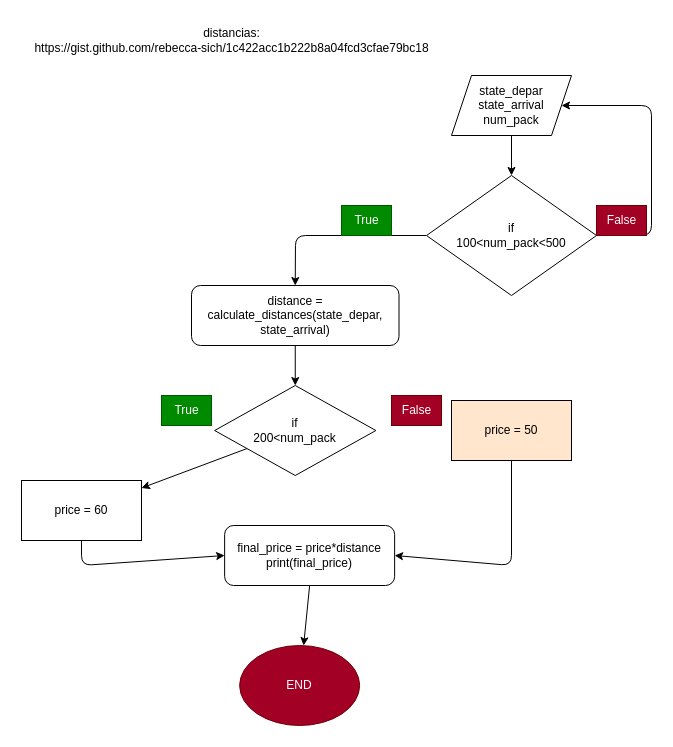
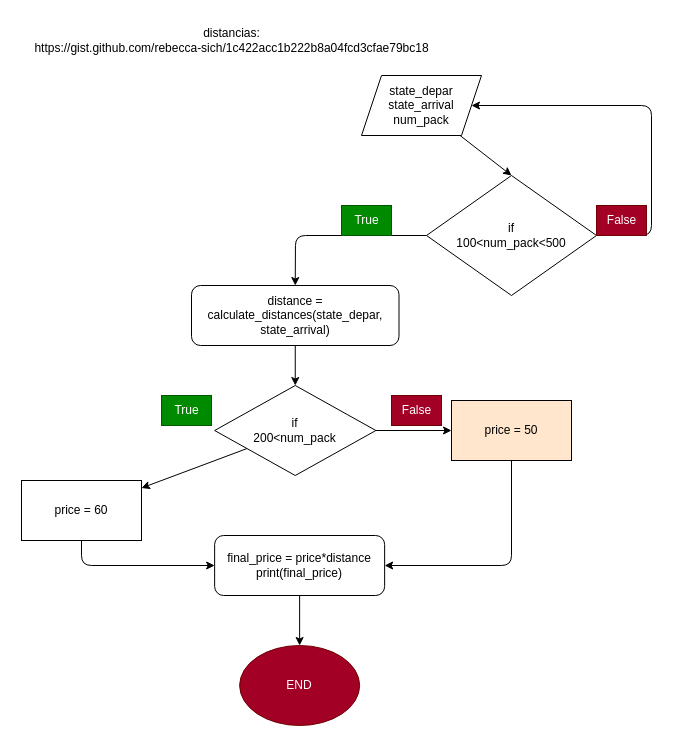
node "state_depar state_arrival num_pack": moved (512, 106) -> (422, 106)
edge "if 200<num_pack" -> "price = 50": added
node "final_price = price*distance print(final_price)": moved (310, 556) -> (300, 566)
